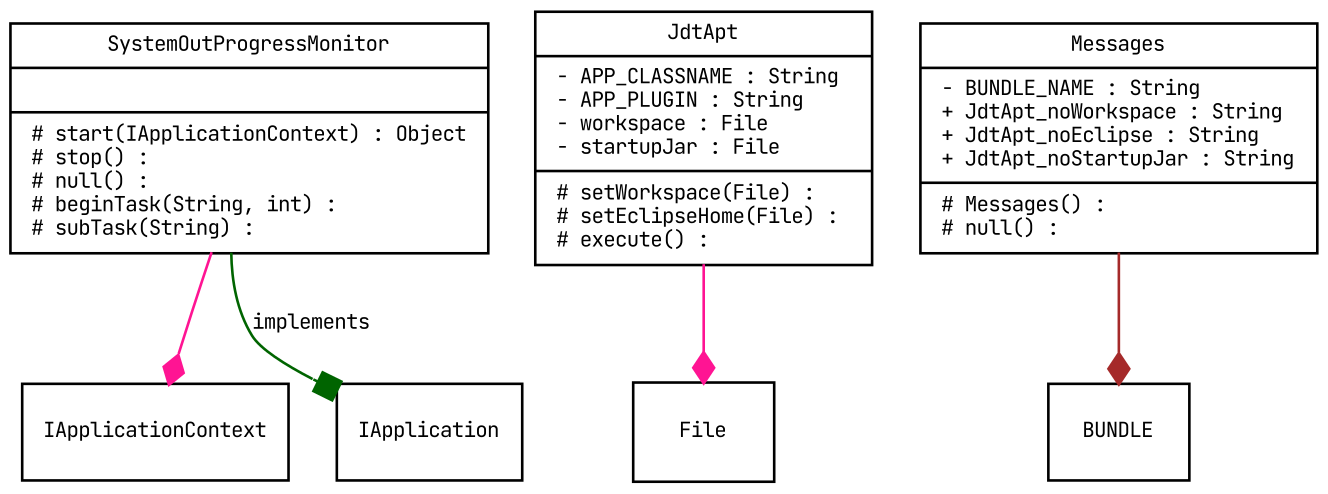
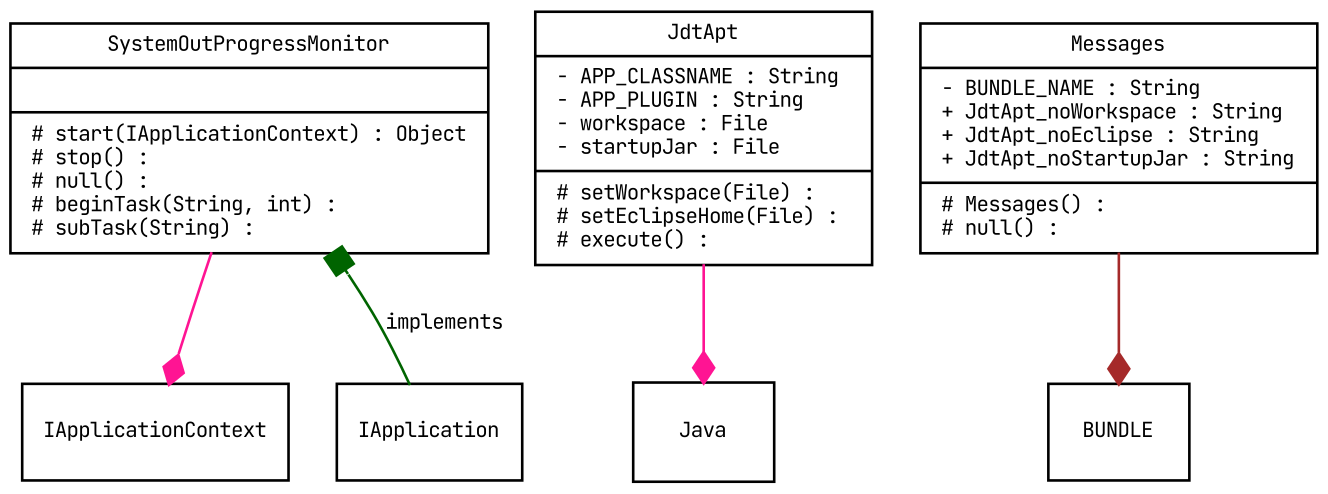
edge "SystemOutProgressMonitor" -> "IApplication": reversed
node "File": label "File" -> "Java"
